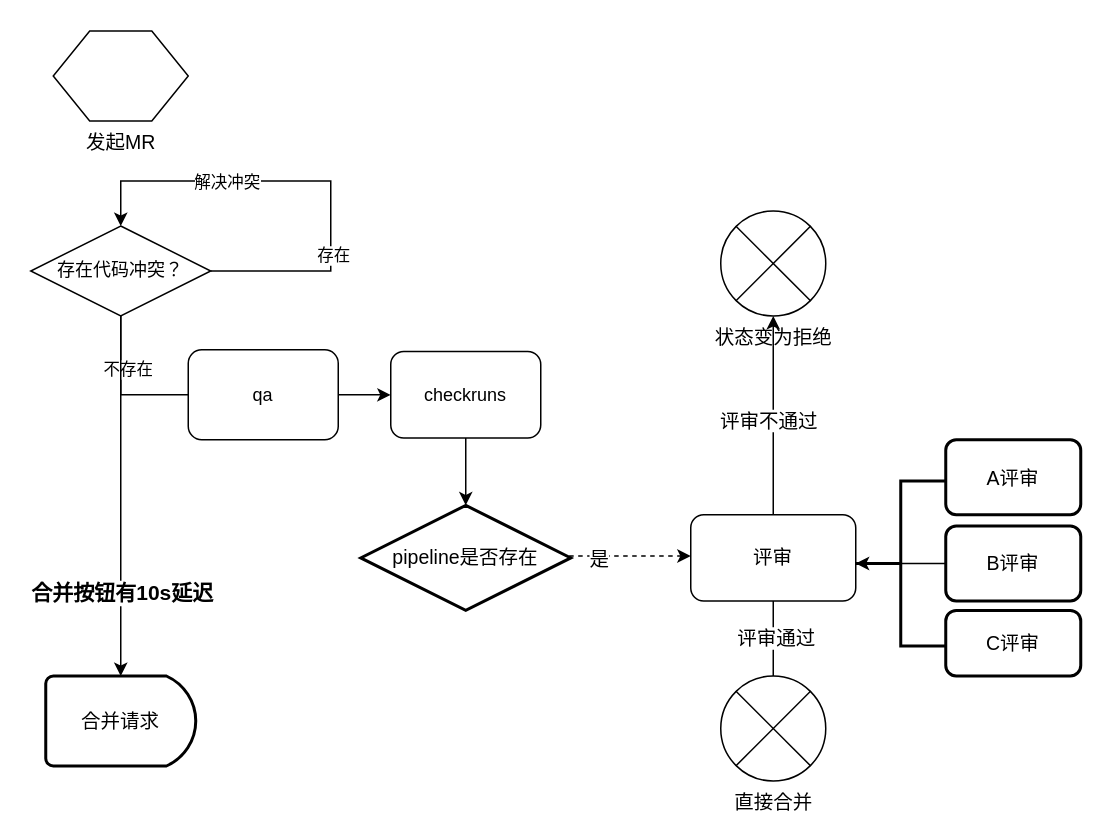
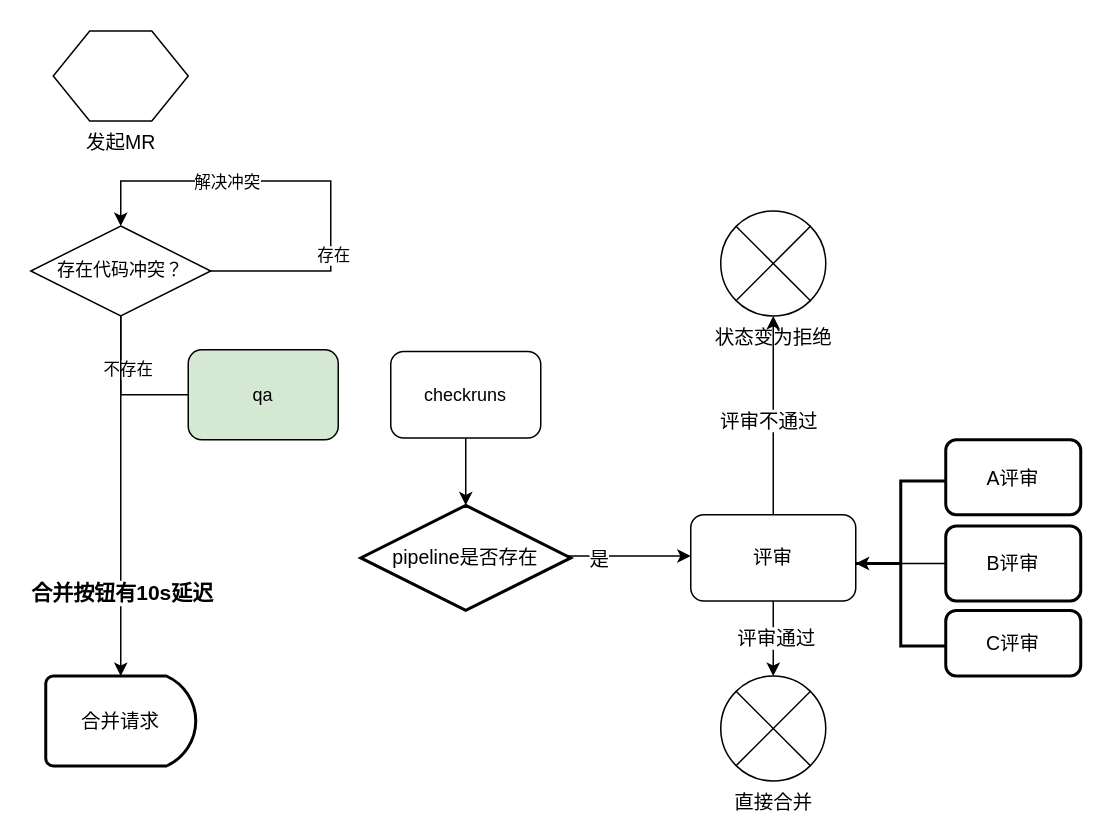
node "qa": fillcolor #ffffff -> #d5e8d4
edge "qa" -> "checkruns": removed
edge "pipeline是否存在" -> "评审": style dashed -> solid
edge "评审" -- "直接合并": arrowhead none -> classic
